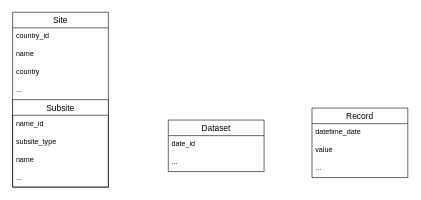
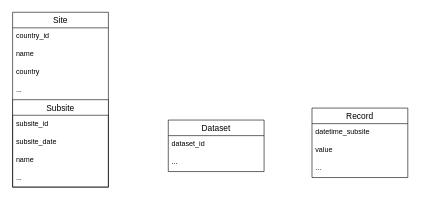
node "name_id": label "name_id" -> "subsite_id"
node "datetime_date": label "datetime_date" -> "datetime_subsite"
node "subsite_type": label "subsite_type" -> "subsite_date"
node "date_id": label "date_id" -> "dataset_id"
